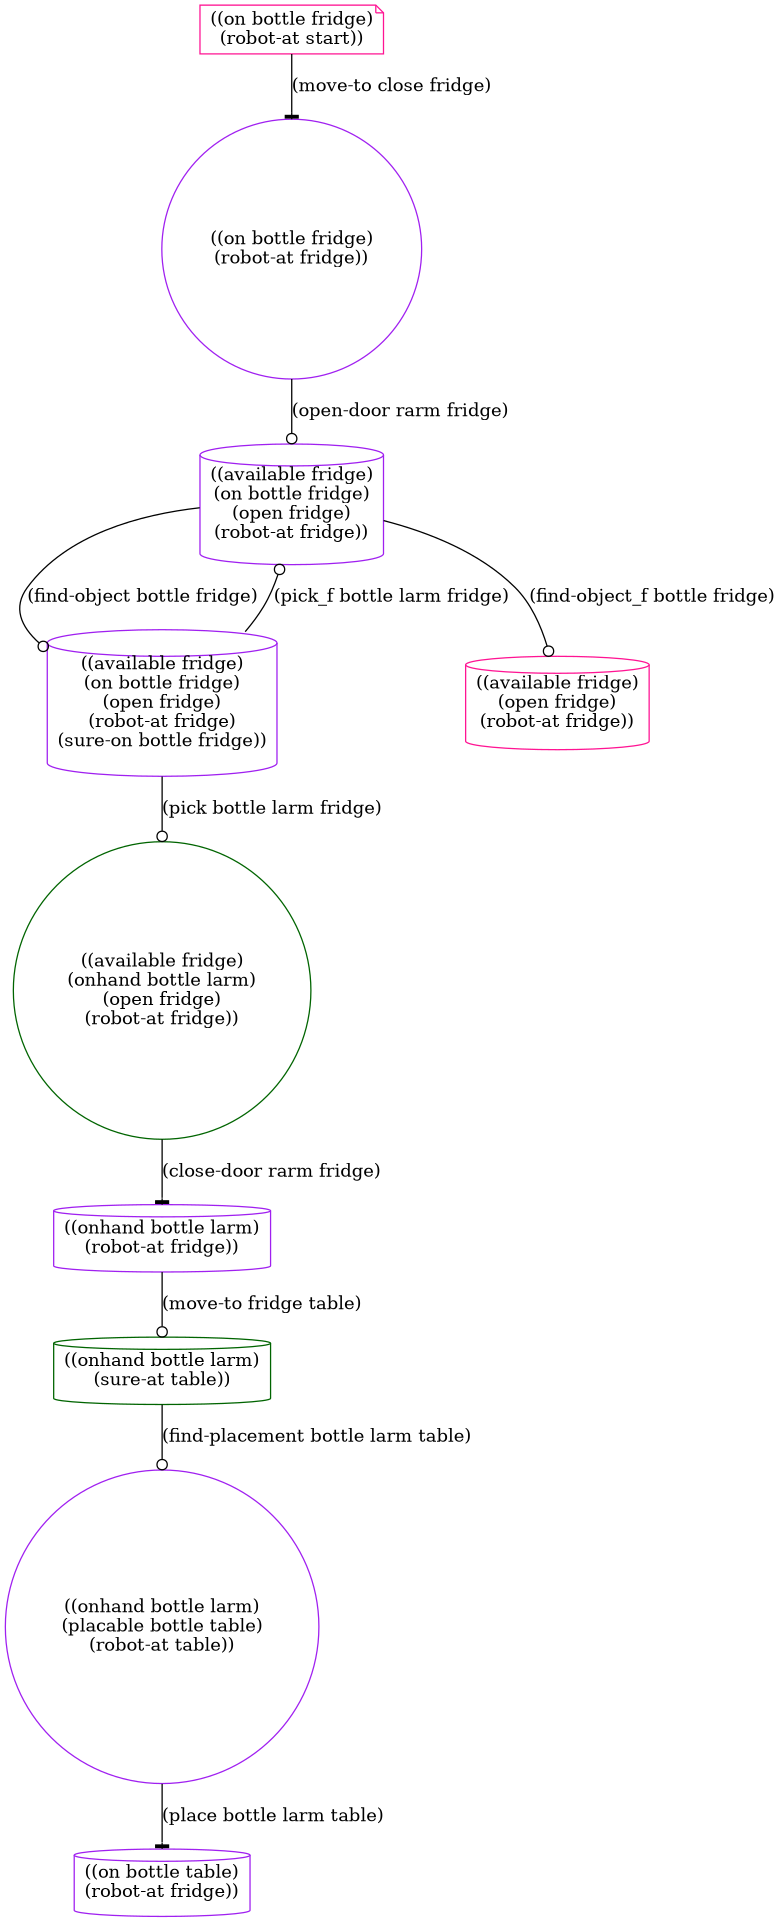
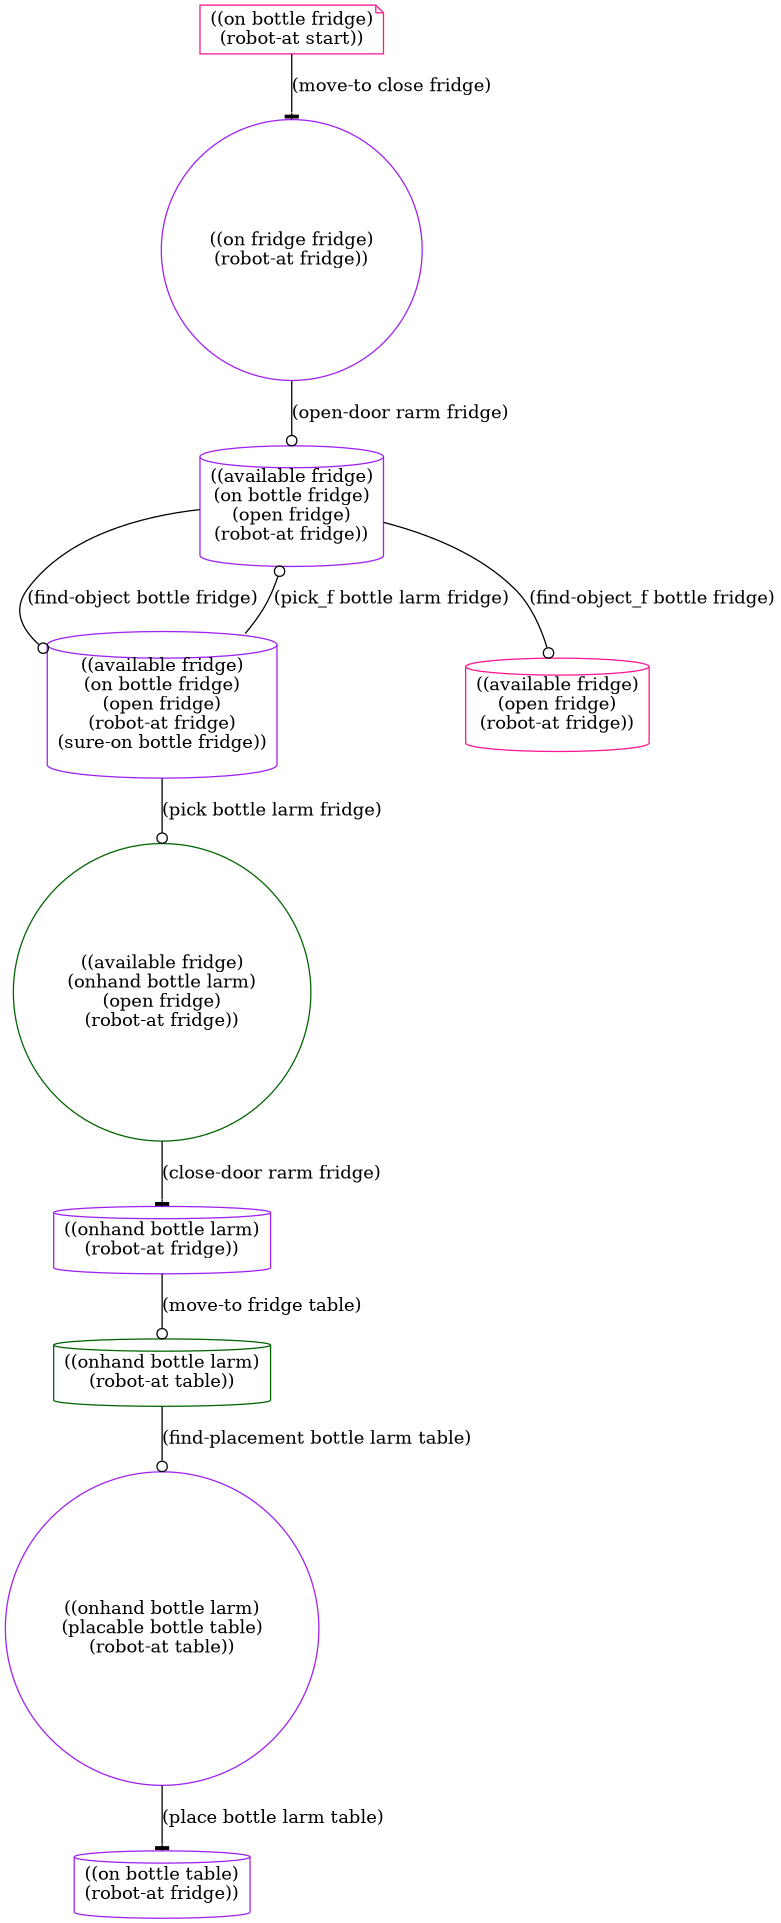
node "((on bottle fridge) (robot-at fridge))": label "((on bottle fridge) (robot-at fridge))" -> "((on fridge fridge) (robot-at fridge))"
node "((onhand bottle larm) (sure-at table))": label "((onhand bottle larm) (sure-at table))" -> "((onhand bottle larm) (robot-at table))"
